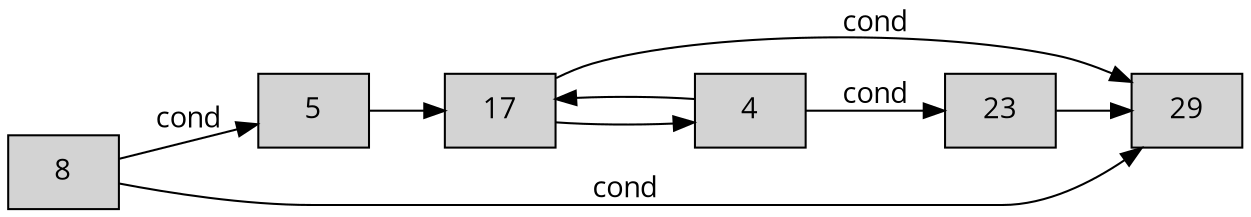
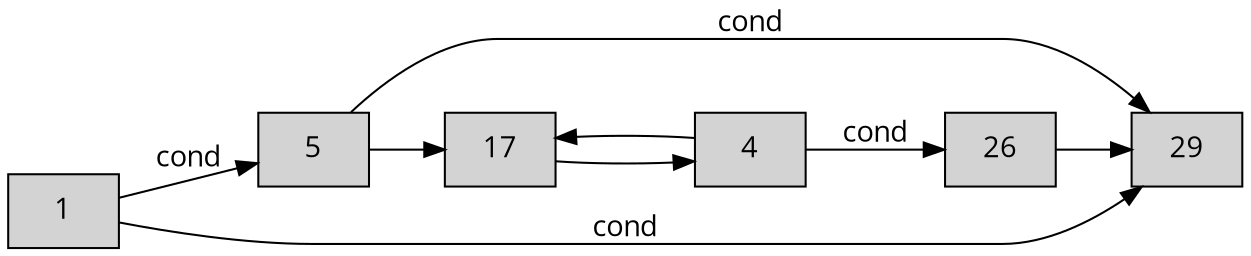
edge "17" -> "29": now "5" -> "29"
node "23": label "23" -> "26"
node "8": label "8" -> "1"
